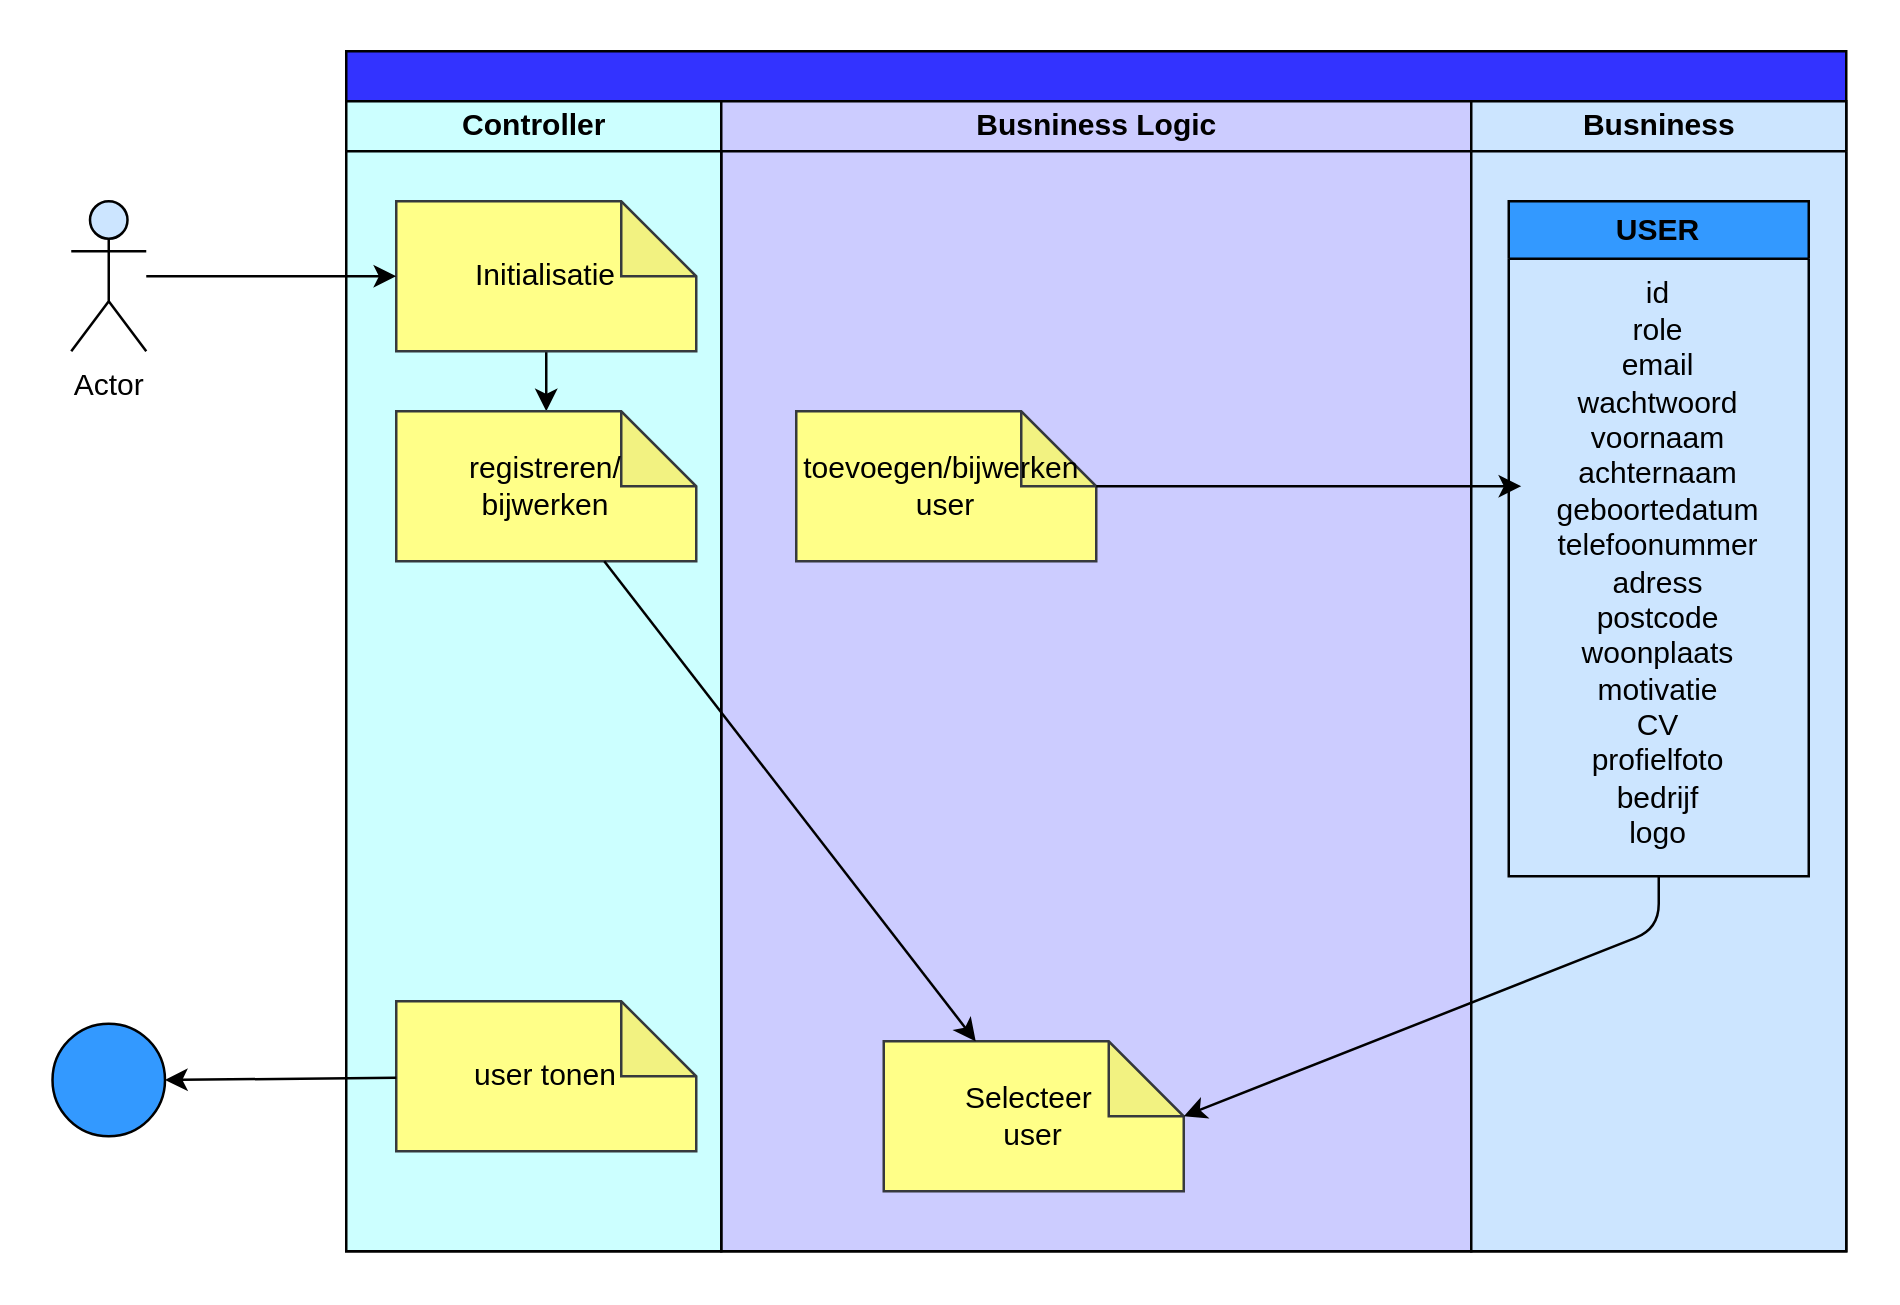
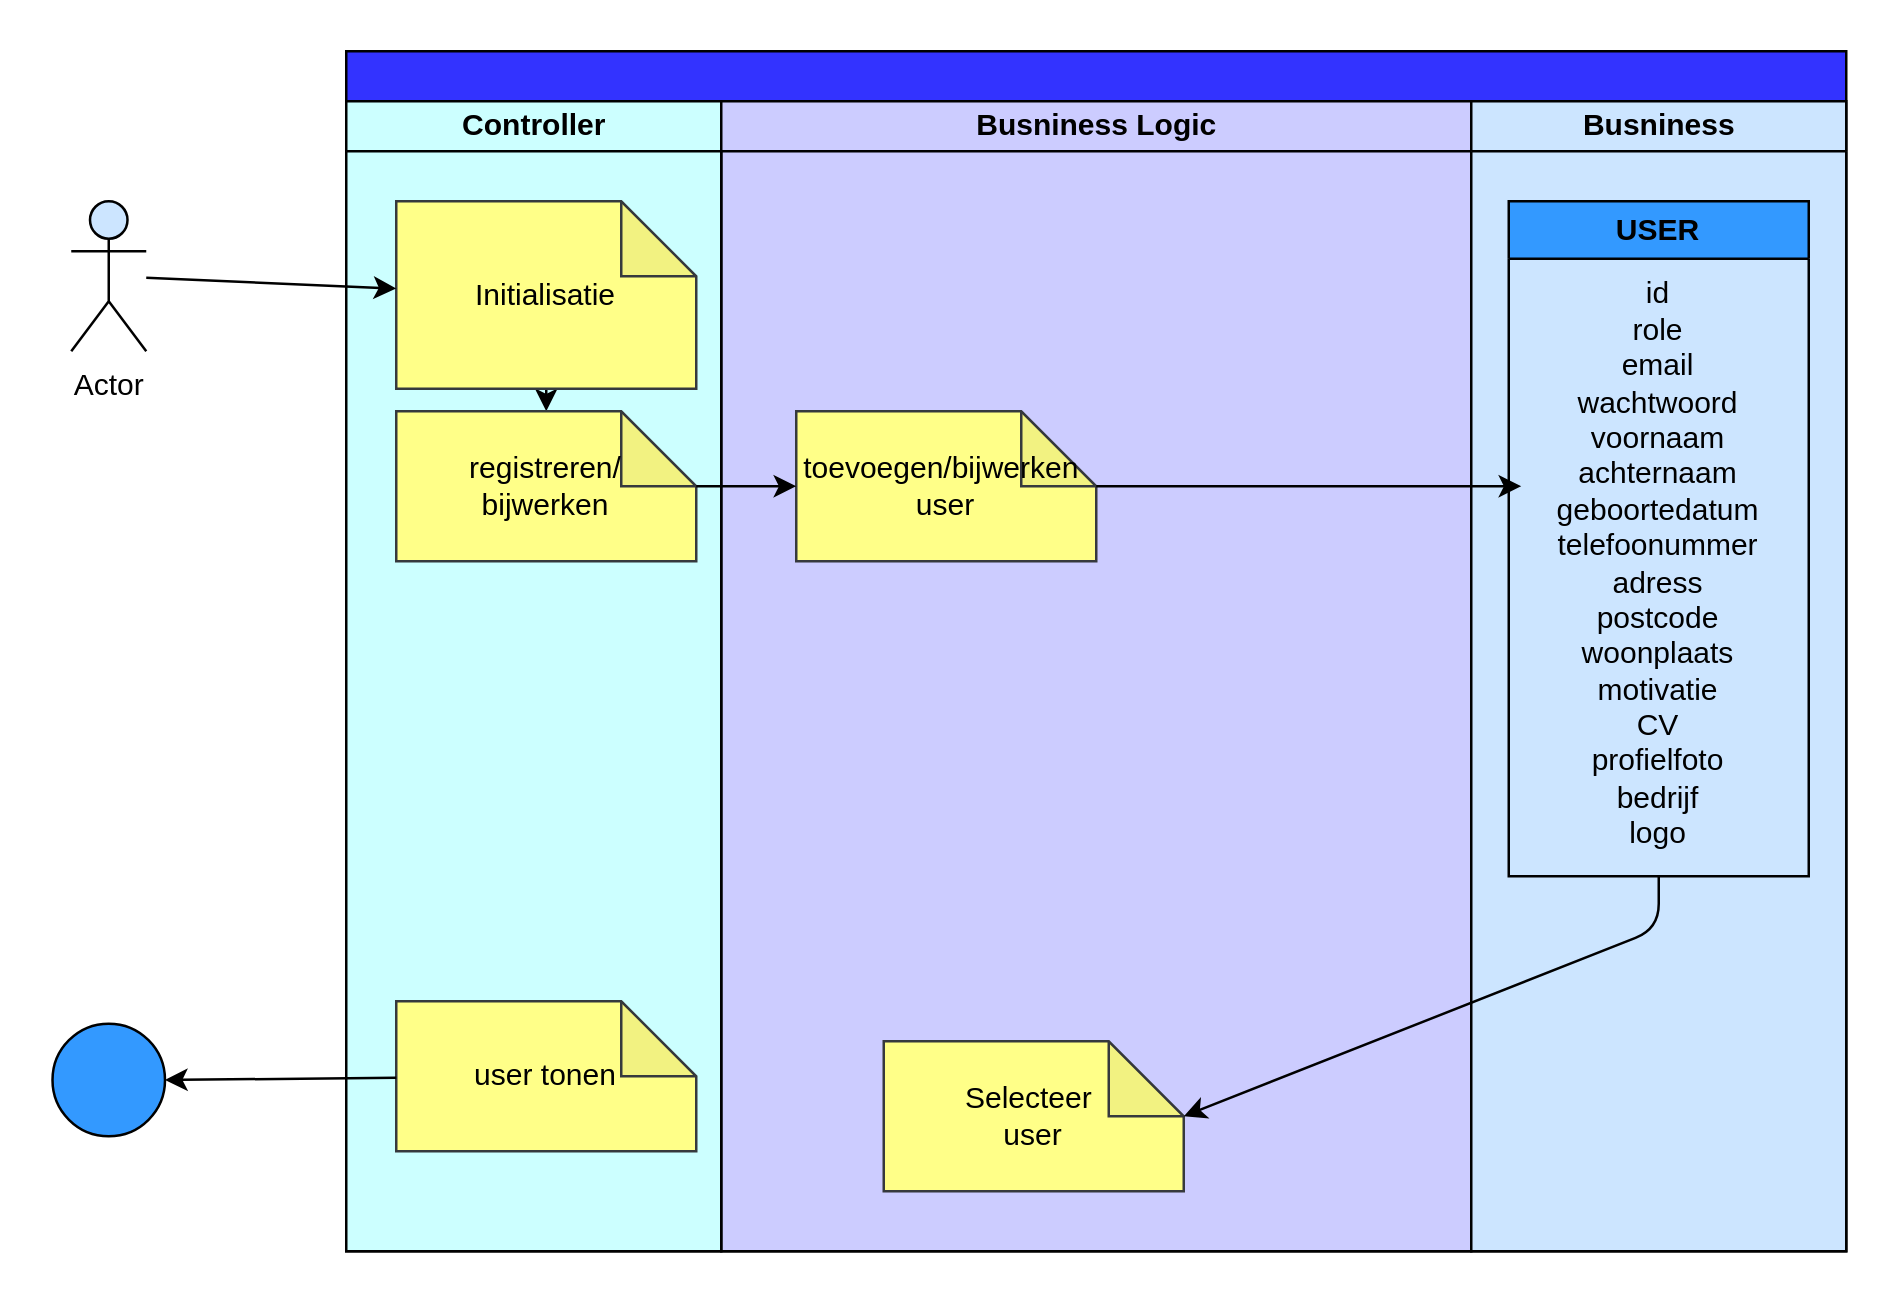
node "Initialisatie": size 300x150 -> 300x188
edge "registreren/ bijwerken" -> "Selecteer user": now "registreren/ bijwerken" -> "toevoegen/bijwerken user"
